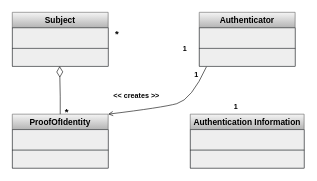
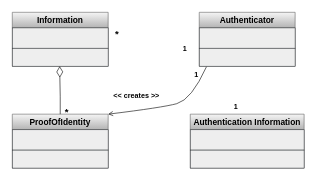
node "Subject": label "Subject" -> "Information"
